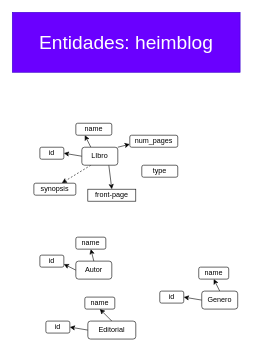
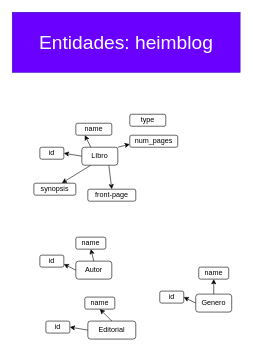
node "type": moved (160, 171) -> (148, 120)
edge "LIbro" -> "synopsis": style dashed -> solid
node "front-page": shape rectangle -> rounded rectangle
node "Genero": moved (220, 300) -> (214, 303)
